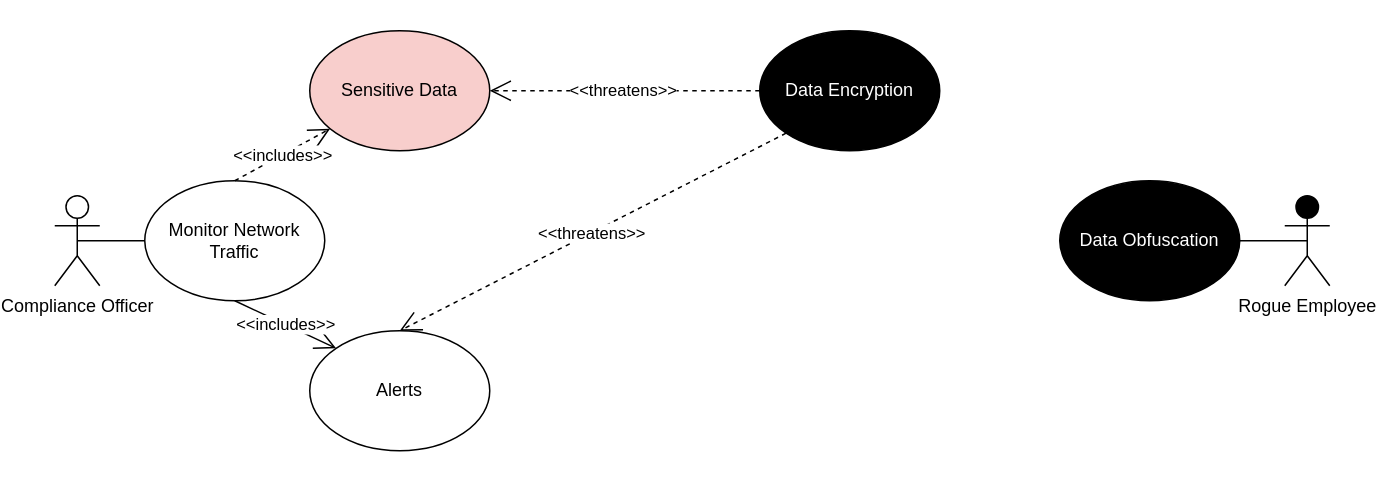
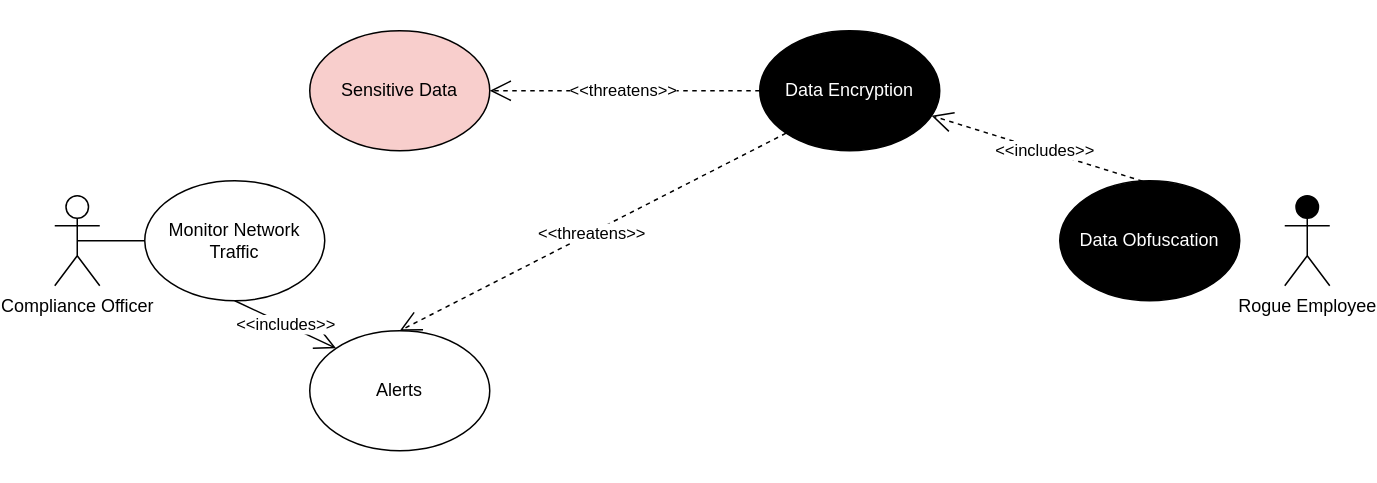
edge "Data Obfuscation" -> "Data Encryption": added, label "<<includes>>"
edge "Monitor Network Traffic" -> "Sensitive Data": removed, label "<<includes>>"
edge "Data Obfuscation" -- "Rogue Employee": removed
